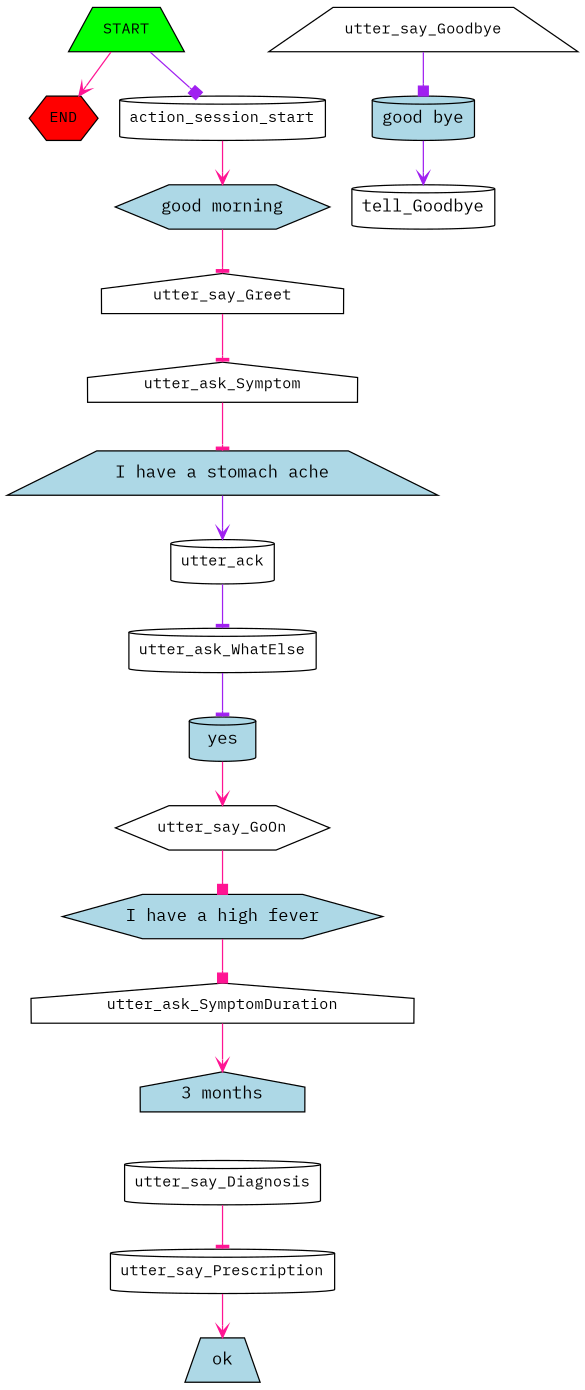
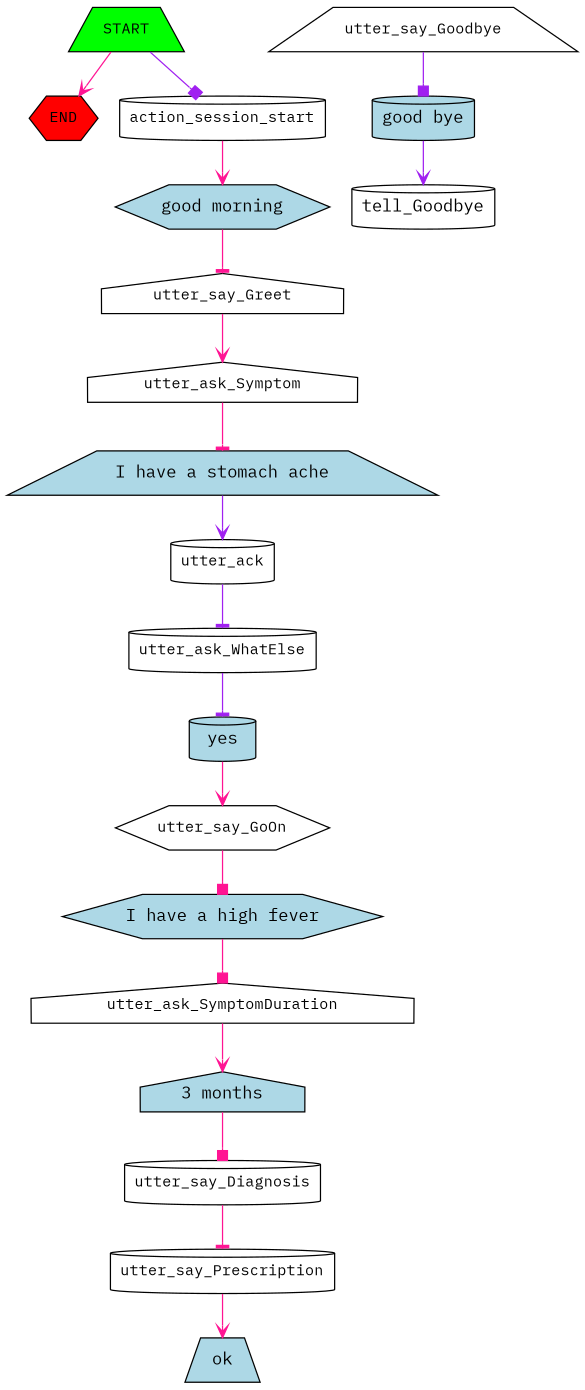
edge "utter_say_Greet" -> "utter_ask_Symptom": arrowhead tee -> vee
edge "3 months" -> "utter_say_Diagnosis": added
